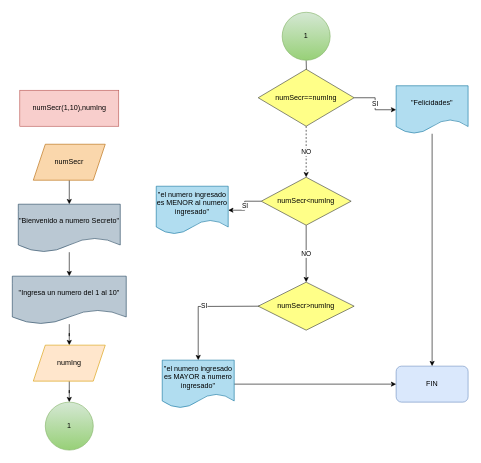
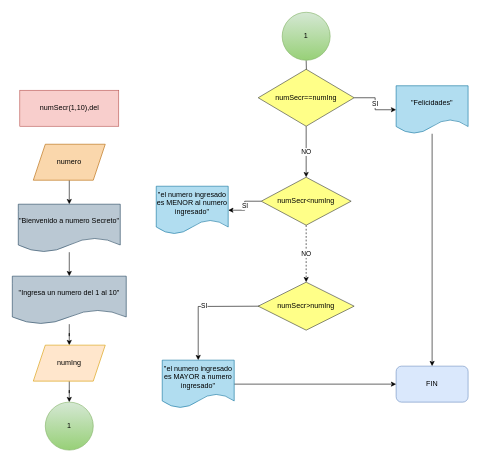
node "numSecr(1,10),numIng": label "numSecr(1,10),numIng" -> "numSecr(1,10),del"
edge "numSecr==numIng" -> "numSecr<numIng": style dashed -> solid
node "numSecr": label "numSecr" -> "numero"
edge "numSecr<numIng" -> "numSecr>numIng": style solid -> dashed
